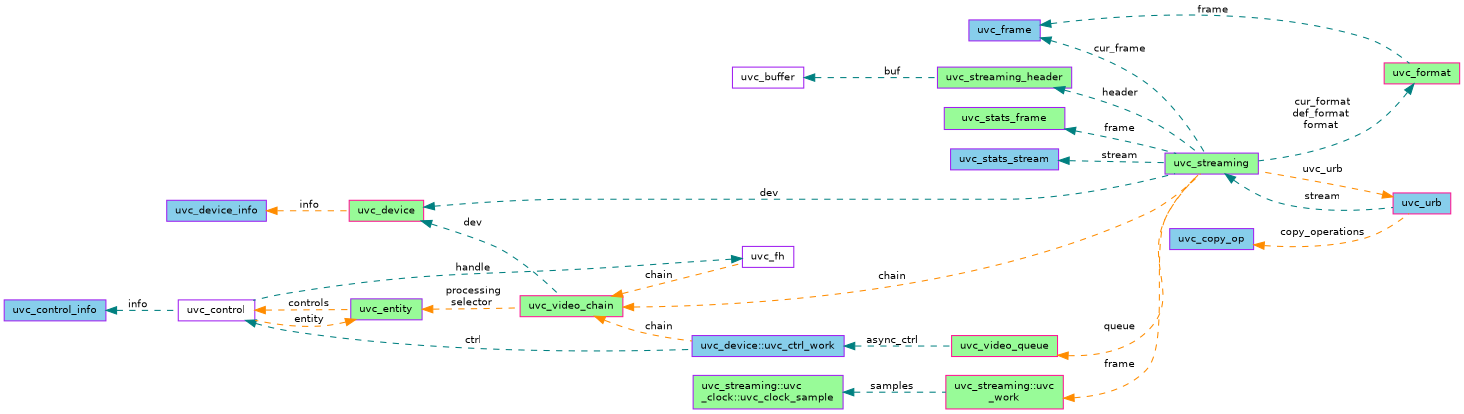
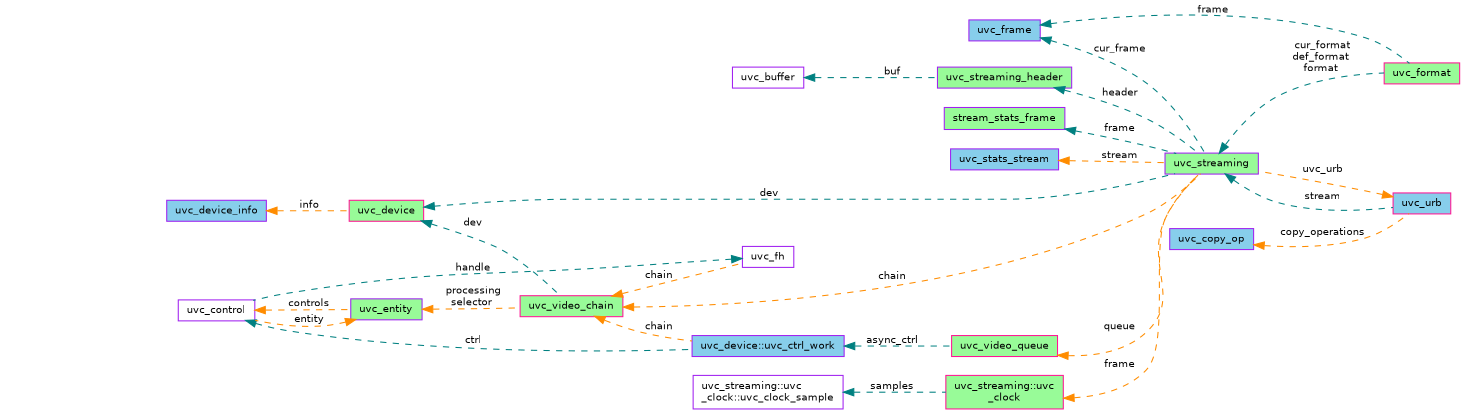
node "uvc_stats_frame": label "uvc_stats_frame" -> "stream_stats_frame"
edge "uvc_streaming" -> "uvc_format": reversed
edge "uvc_streaming" -> "uvc_stats_stream": color teal -> darkorange
node "uvc_control_info": removed
node "uvc_streaming::uvc _clock::uvc_clock_sample": fillcolor palegreen -> white
node "uvc_streaming::uvc _work": label "uvc_streaming::uvc _work" -> "uvc_streaming::uvc _clock"
